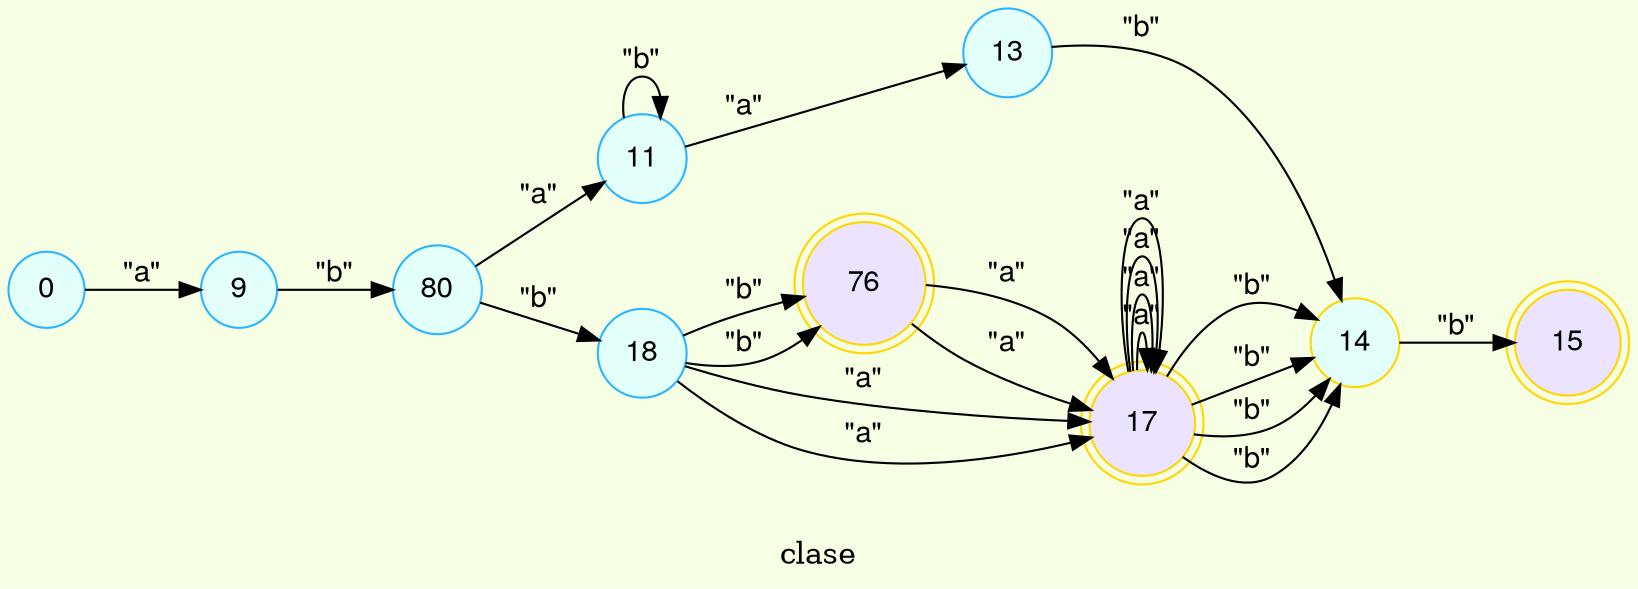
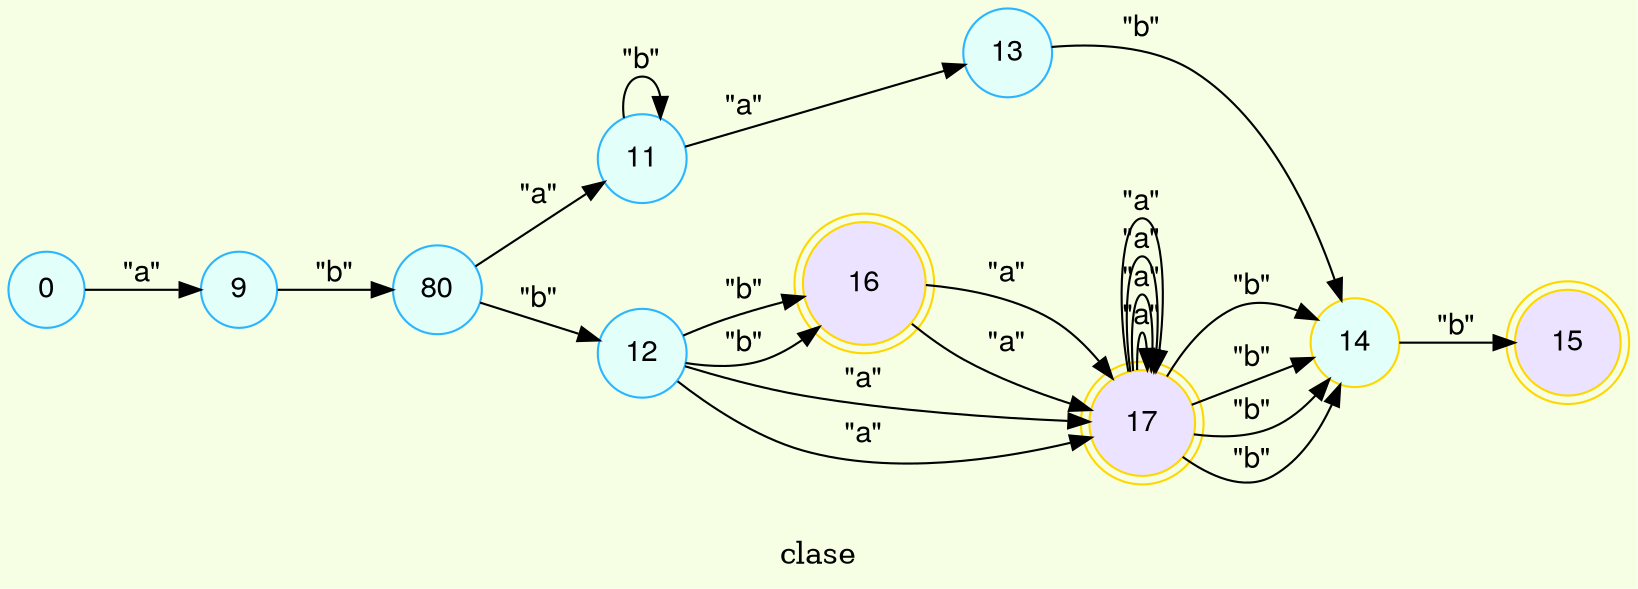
node "76": label "76" -> "16"
node "18": label "18" -> "12"
